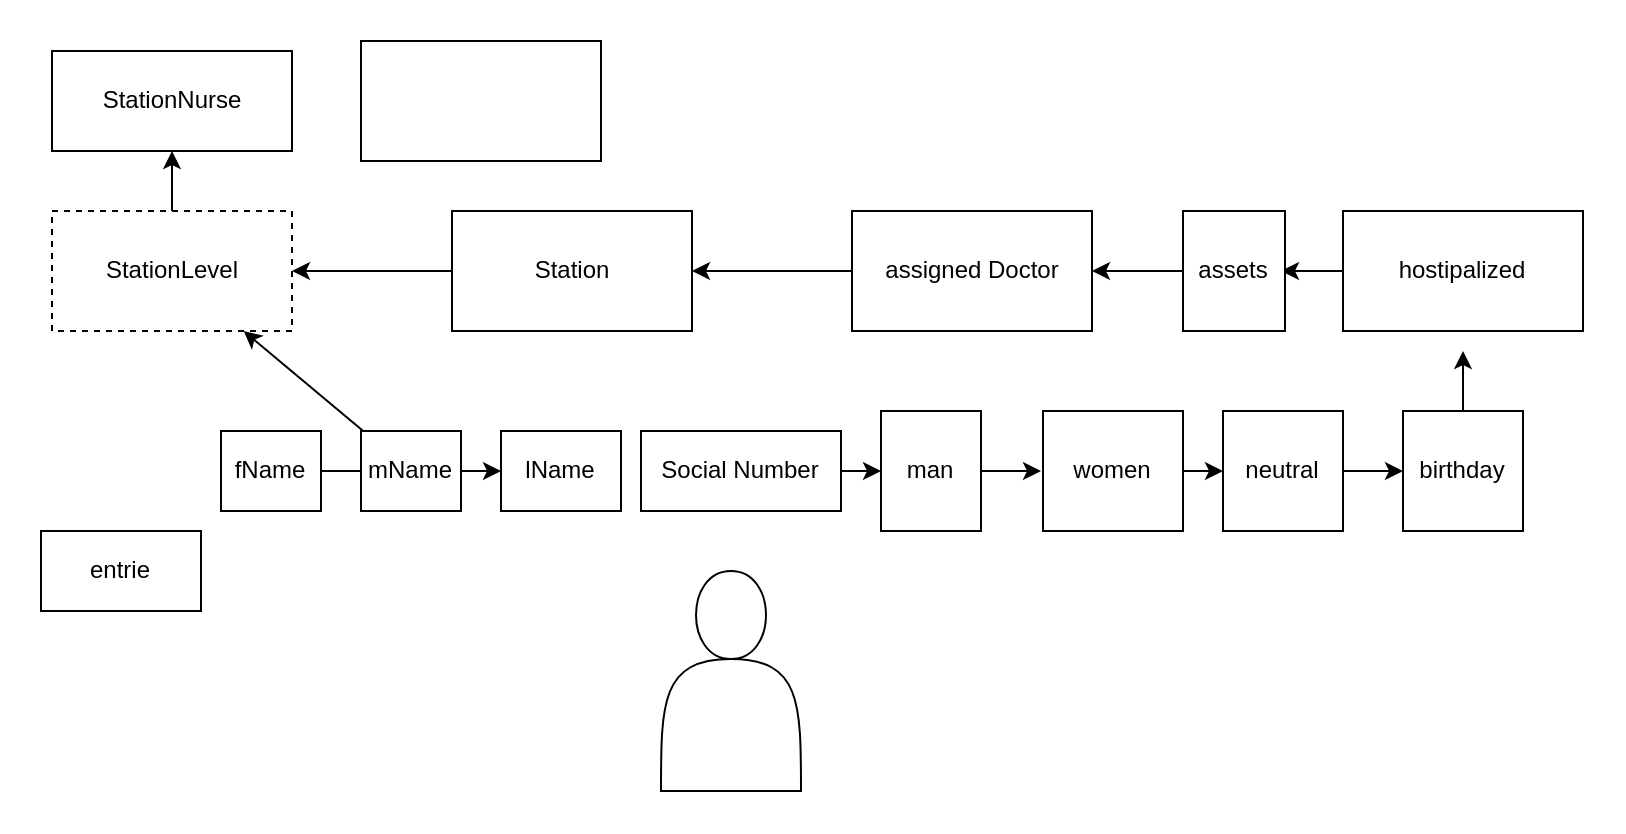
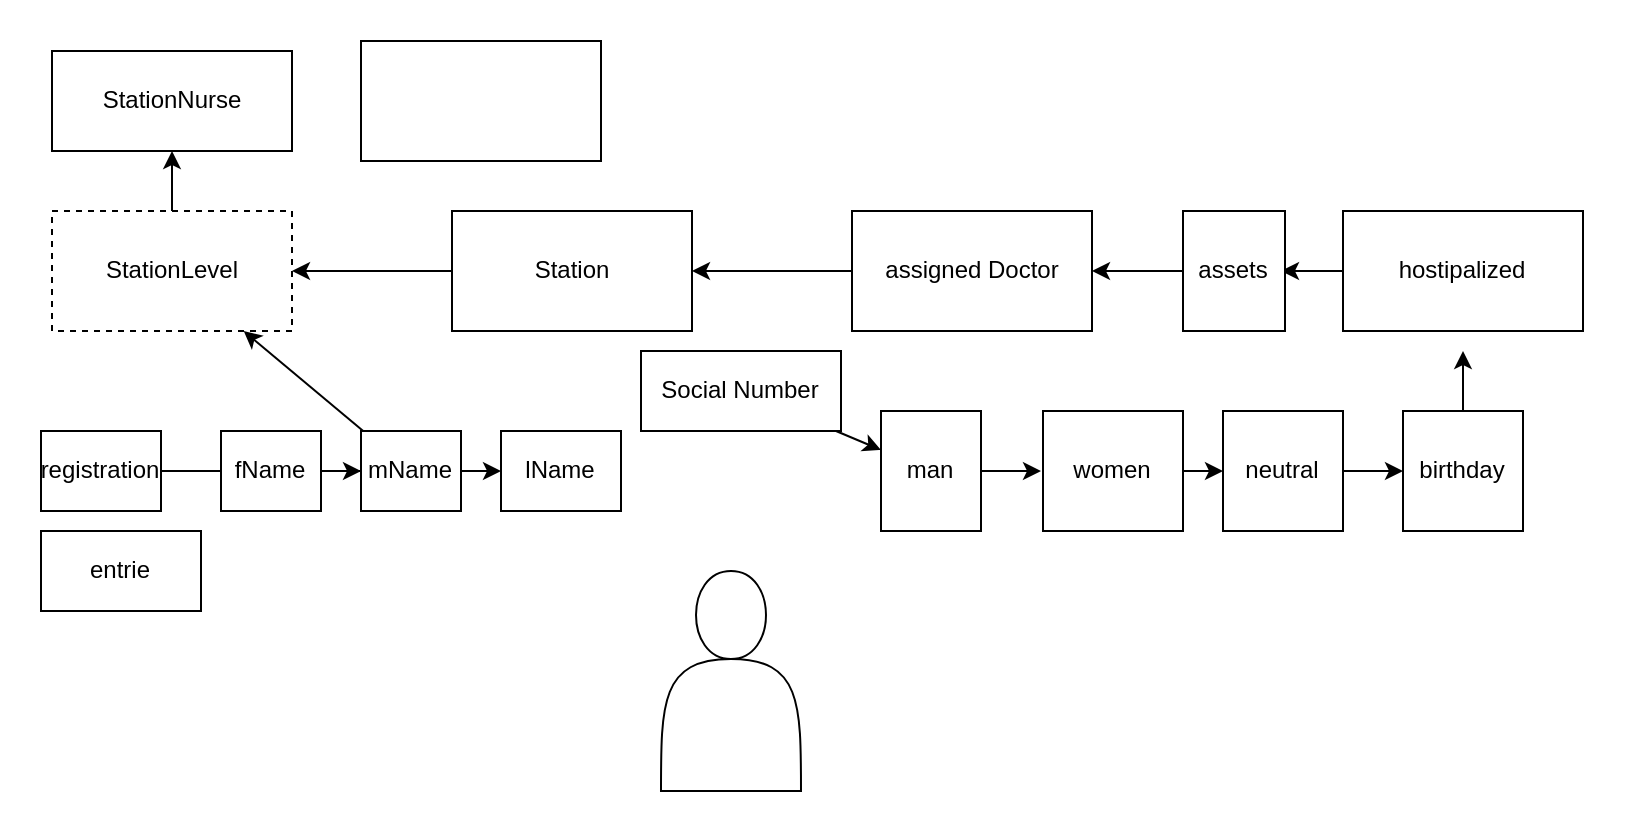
node "registration": added
edge "registration" -> "mName": added
node "Social Number": moved (741, 471) -> (741, 391)
